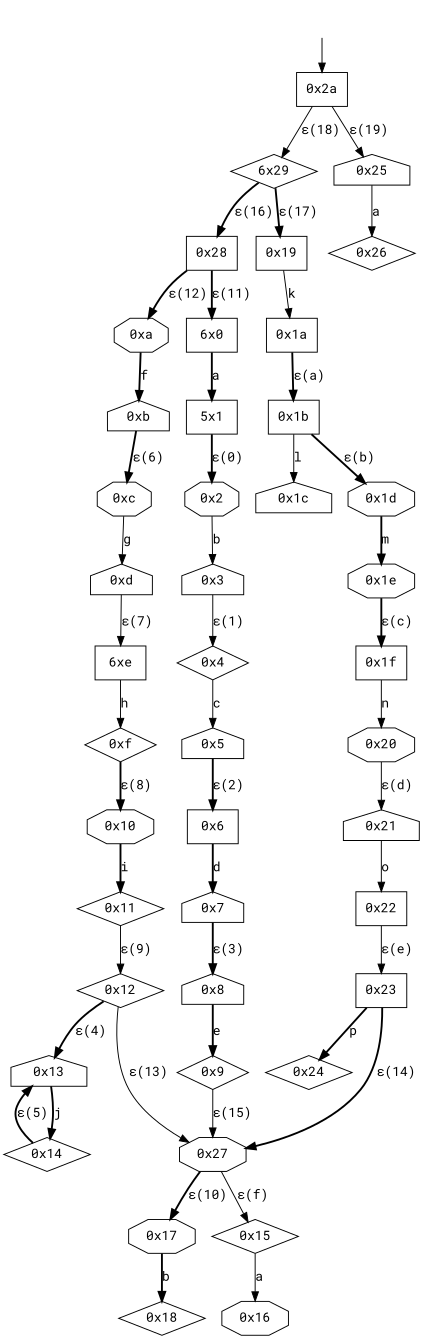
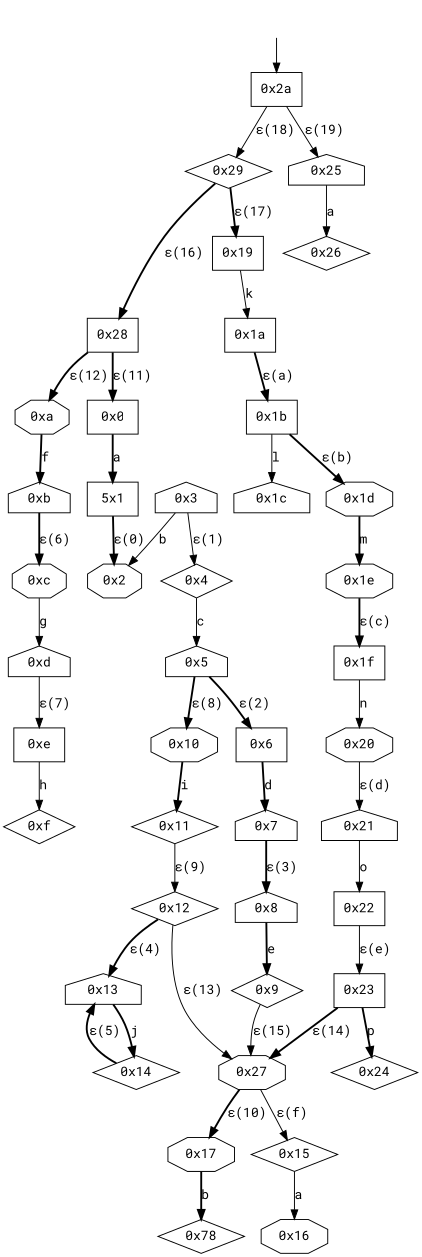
node "6x29": label "6x29" -> "0x29"
node "6x0": label "6x0" -> "0x0"
edge "0x2" -> "0x3": reversed
node "6xe": label "6xe" -> "0xe"
edge "0xf" -> "0x10": now "0x5" -> "0x10"
node "0x18": label "0x18" -> "0x78"
